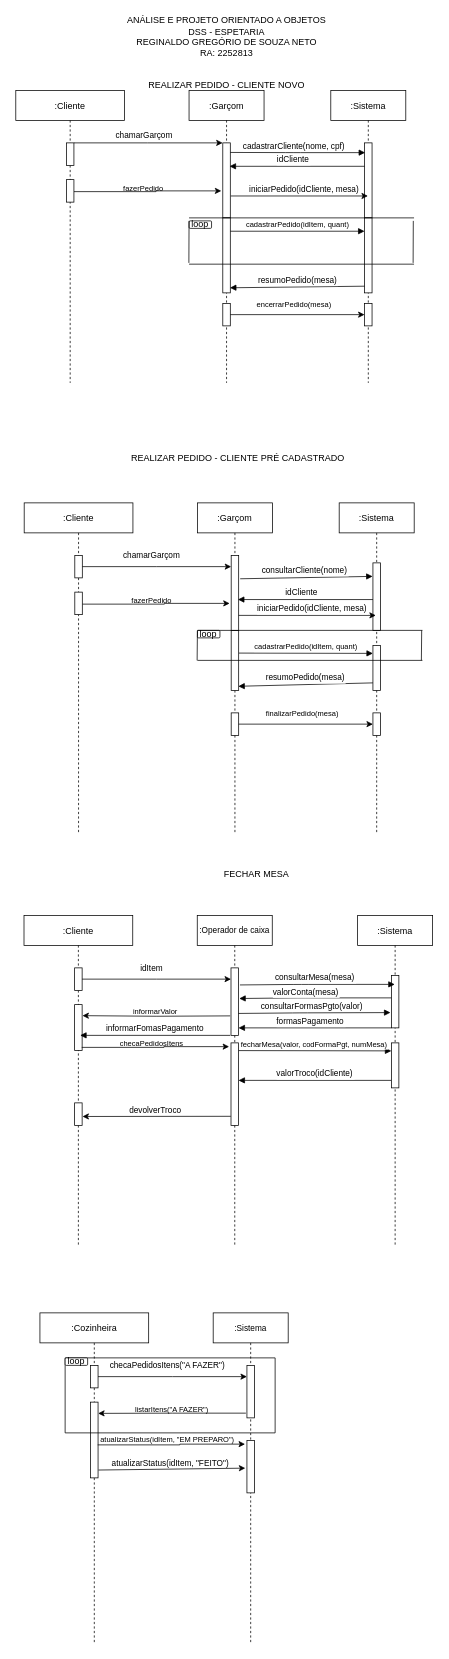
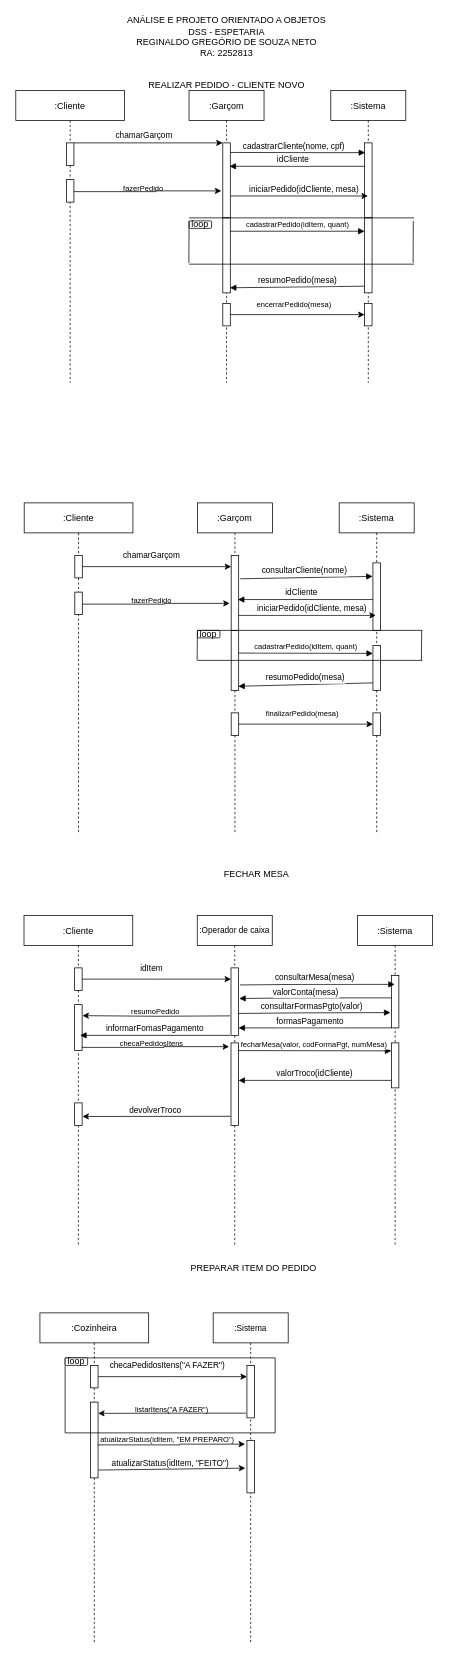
node "REALIZAR PEDIDO - CLIENTE PRÉ CADASTRADO": removed
node "informarValor": label "informarValor" -> "resumoPedido"
node "PREPARAR ITEM DO PEDIDO": added
